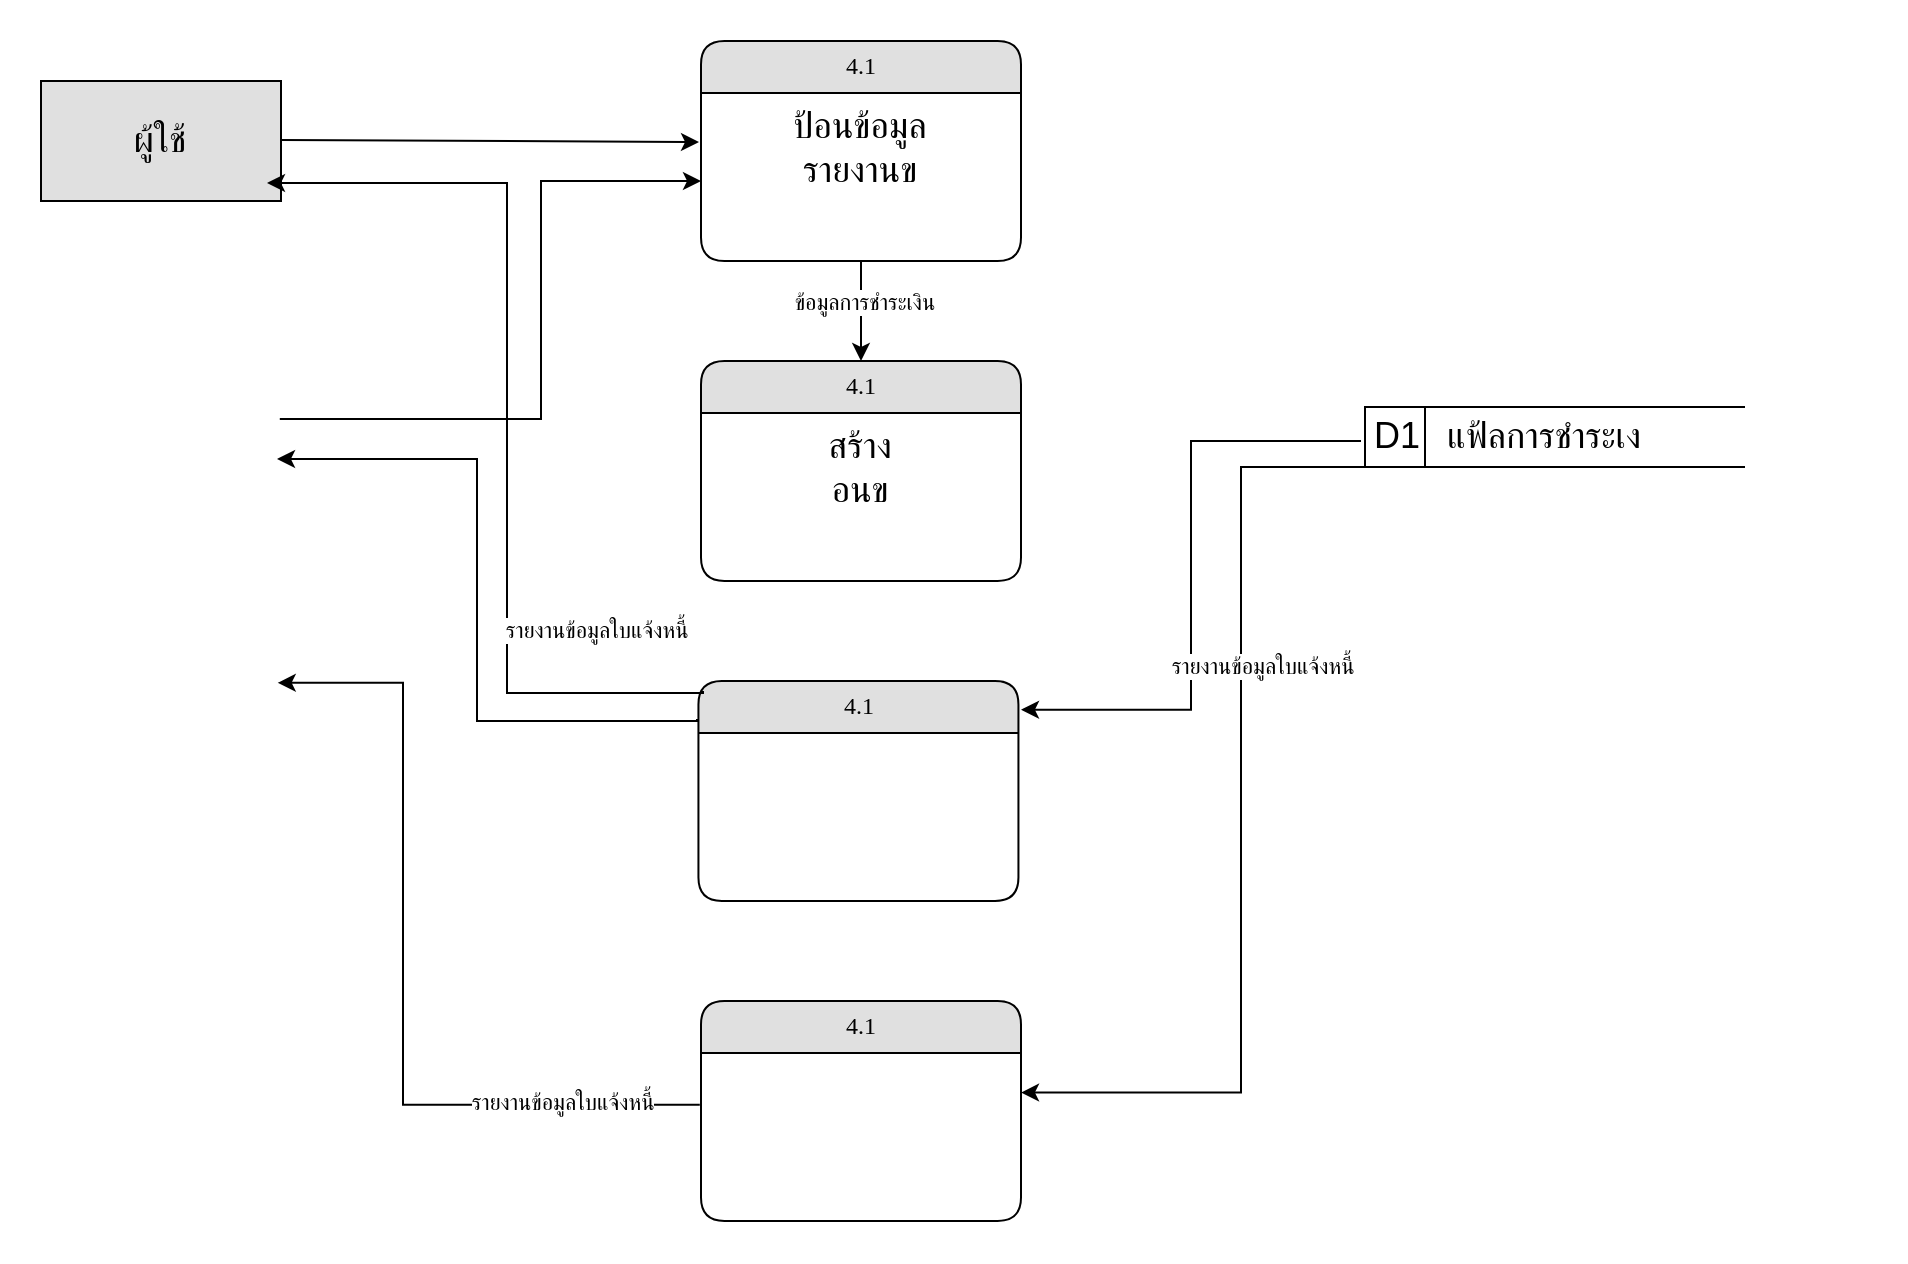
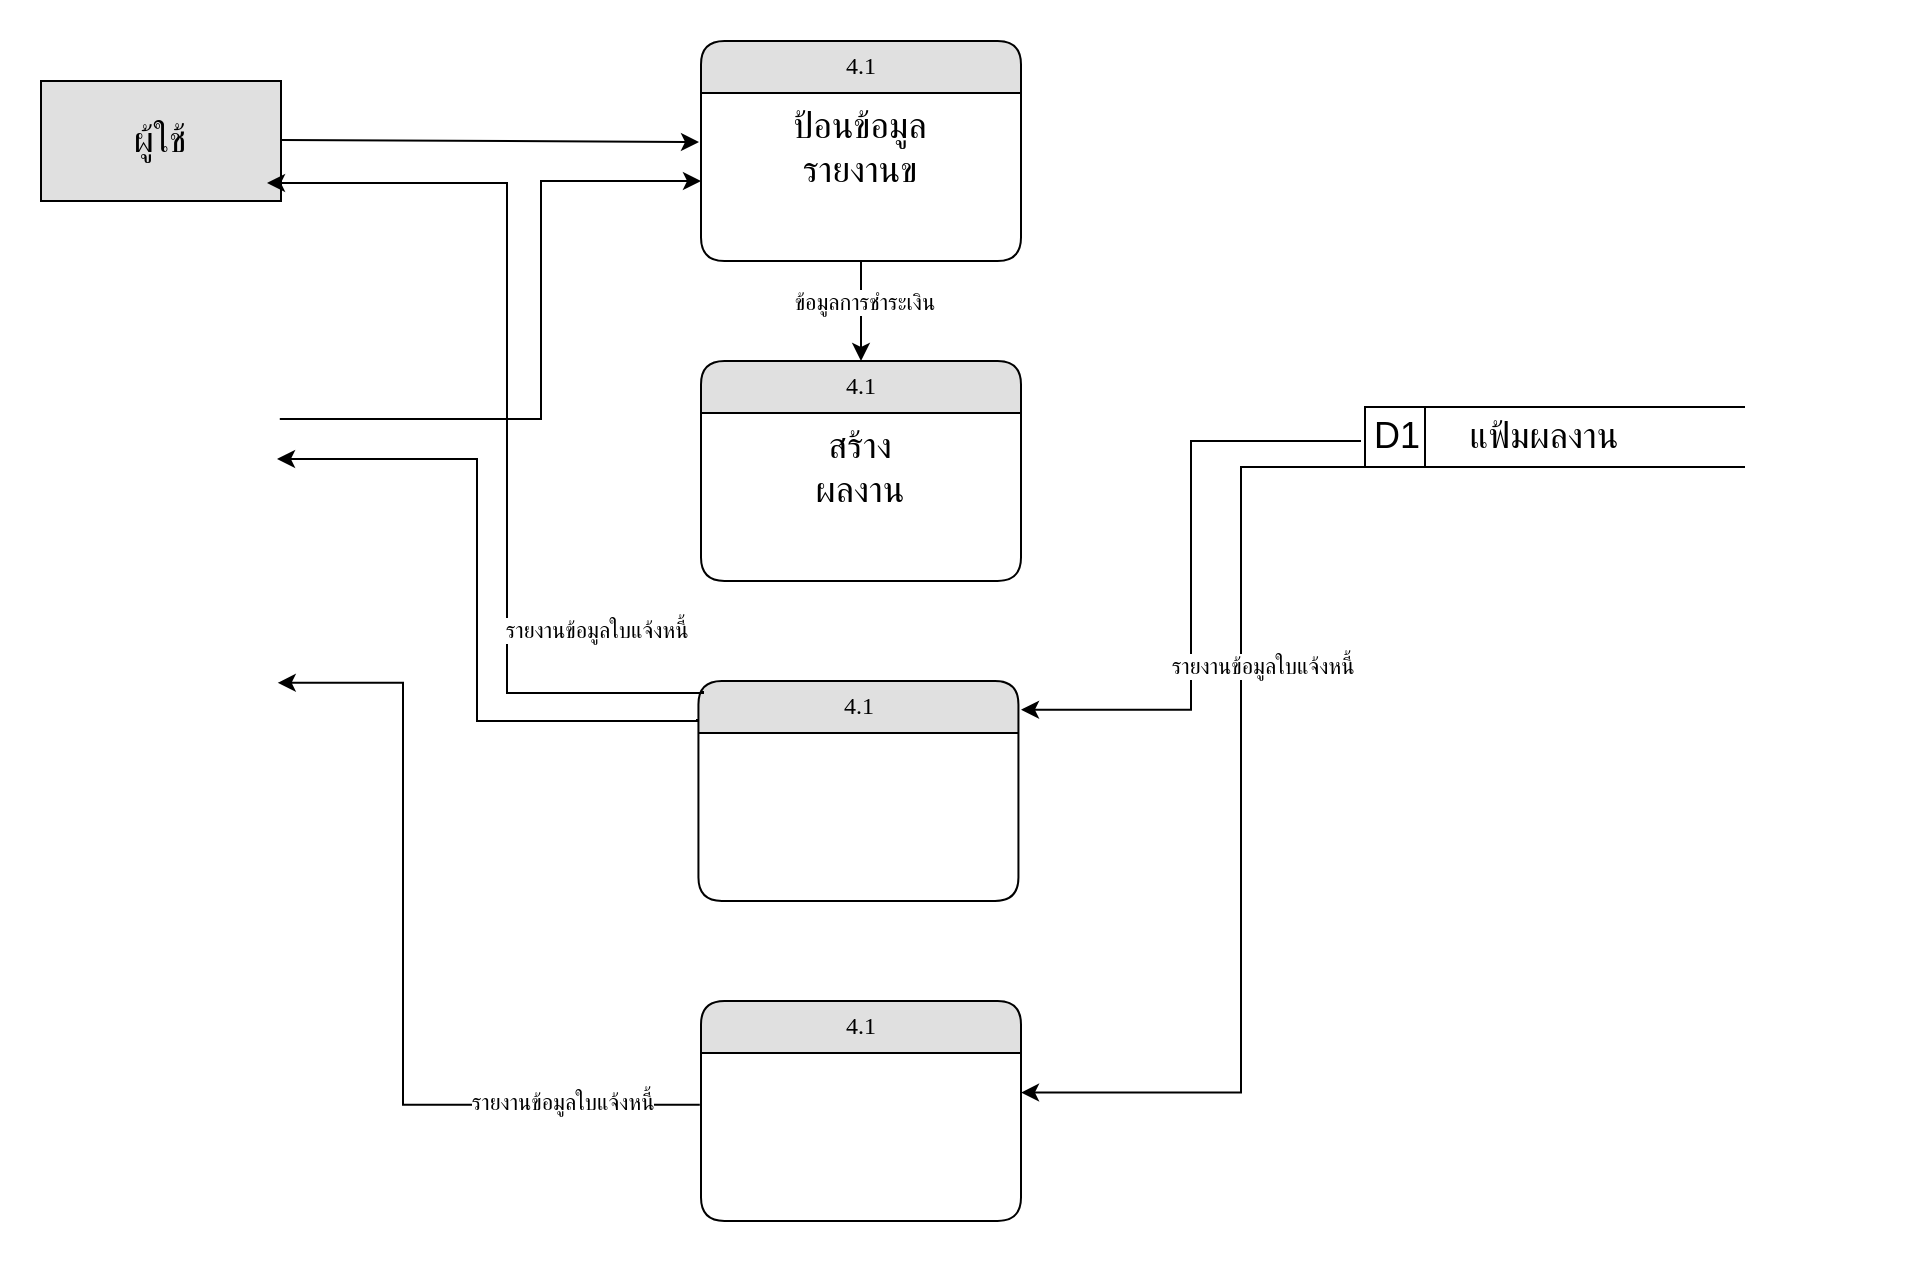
node "แฟ้ลการชำระเง": label "แฟ้ลการชำระเง" -> "แฟ้มผลงาน"
node "สร้าง อนข": label "สร้าง อนข" -> "สร้าง ผลงาน"
